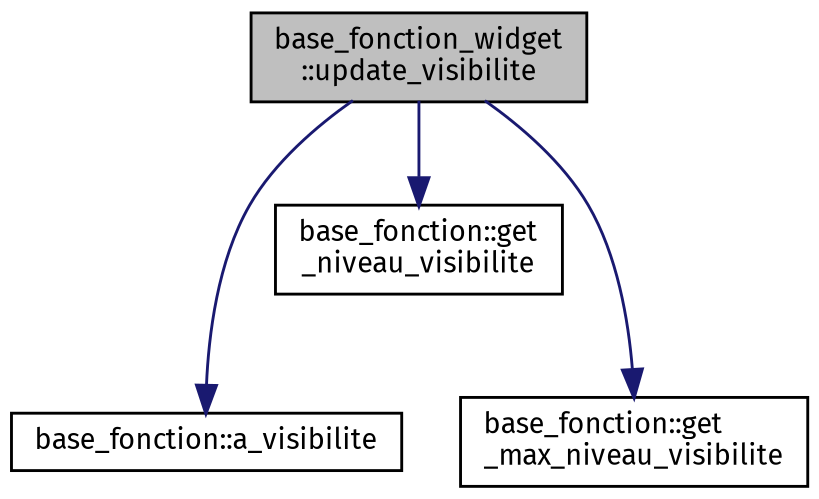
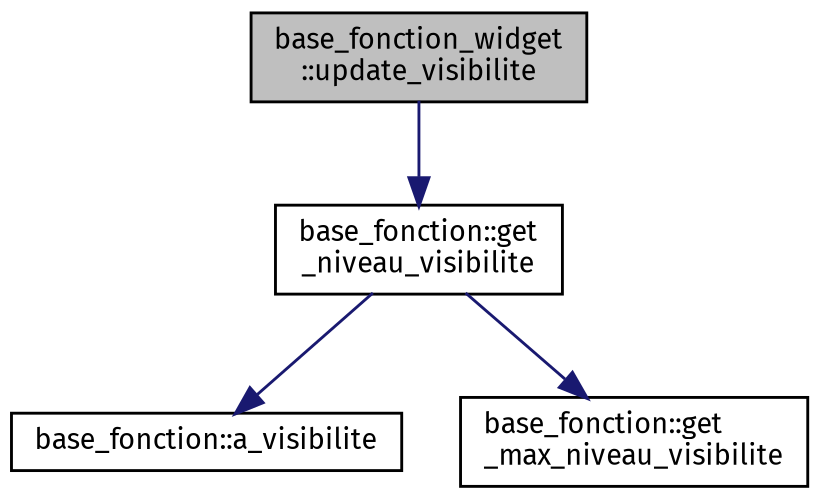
edge "base_fonction_widget ::update_visibilite" -> "base_fonction::get _max_niveau_visibilite": now "base_fonction::get _niveau_visibilite" -> "base_fonction::get _max_niveau_visibilite"
edge "base_fonction_widget ::update_visibilite" -> "base_fonction::a_visibilite": now "base_fonction::get _niveau_visibilite" -> "base_fonction::a_visibilite"
